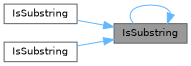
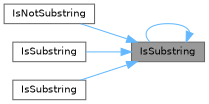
node "IsNotSubstring": added
